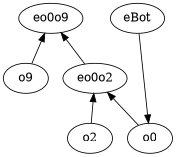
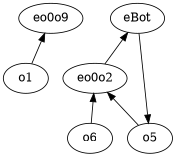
edge "eo0o2" -> "eo0o9": now "eo0o2" -> "eBot"
node "o9": label "o9" -> "o1"
node "o2": label "o2" -> "o6"
node "o0": label "o0" -> "o5"
